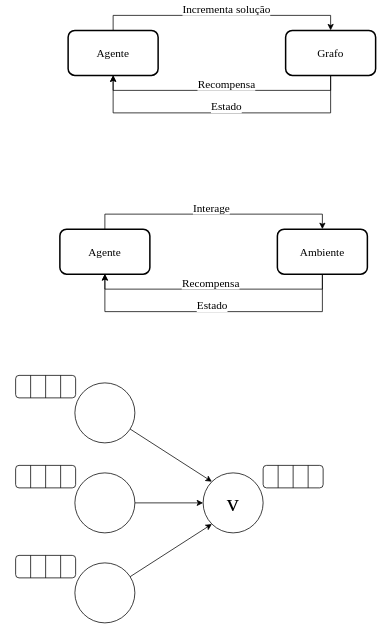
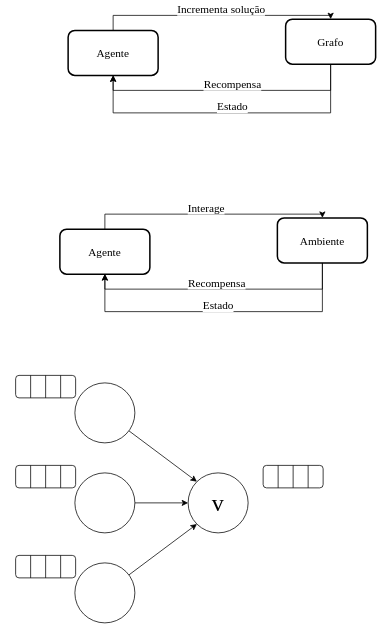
node "Grafo": moved (330, 53) -> (330, 42)
node "Ambiente": moved (322, 252) -> (322, 240)
node "v": moved (233, 503) -> (218, 503)
